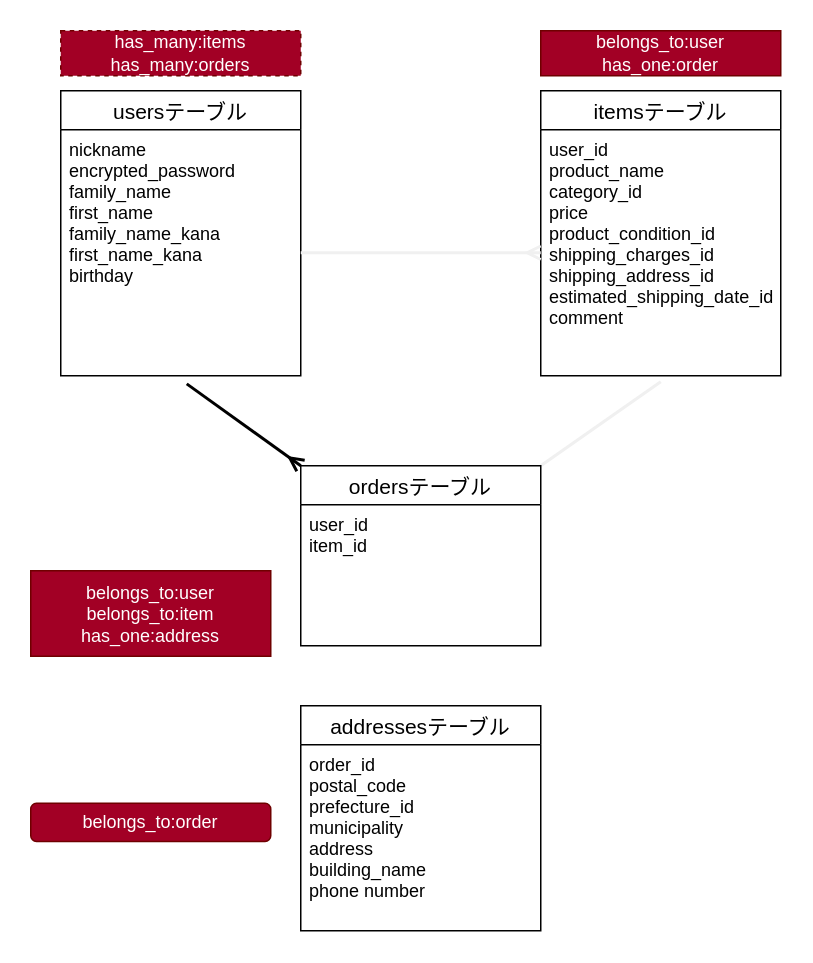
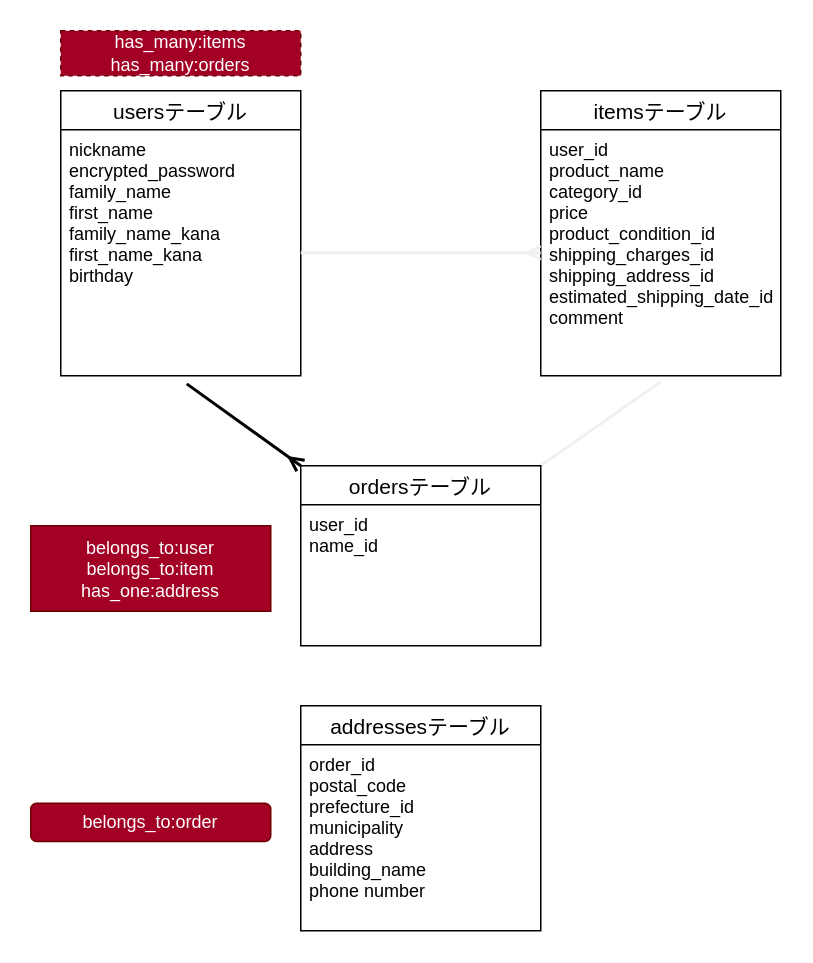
node "belongs_to:user has_one:order": removed
node "user_id item_id": label "user_id item_id" -> "user_id name_id"
node "belongs_to:user belongs_to:item has_one:address": moved (151, 614) -> (151, 569)
